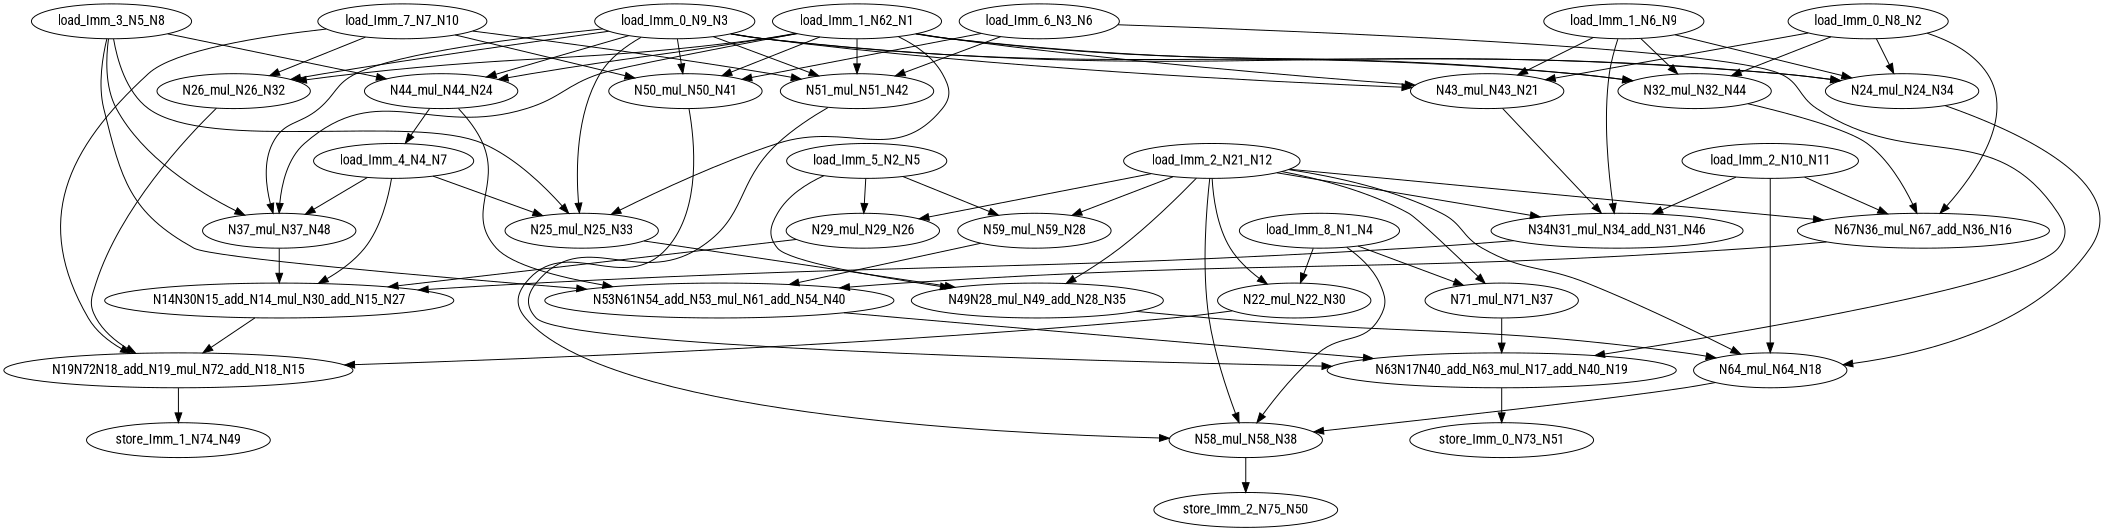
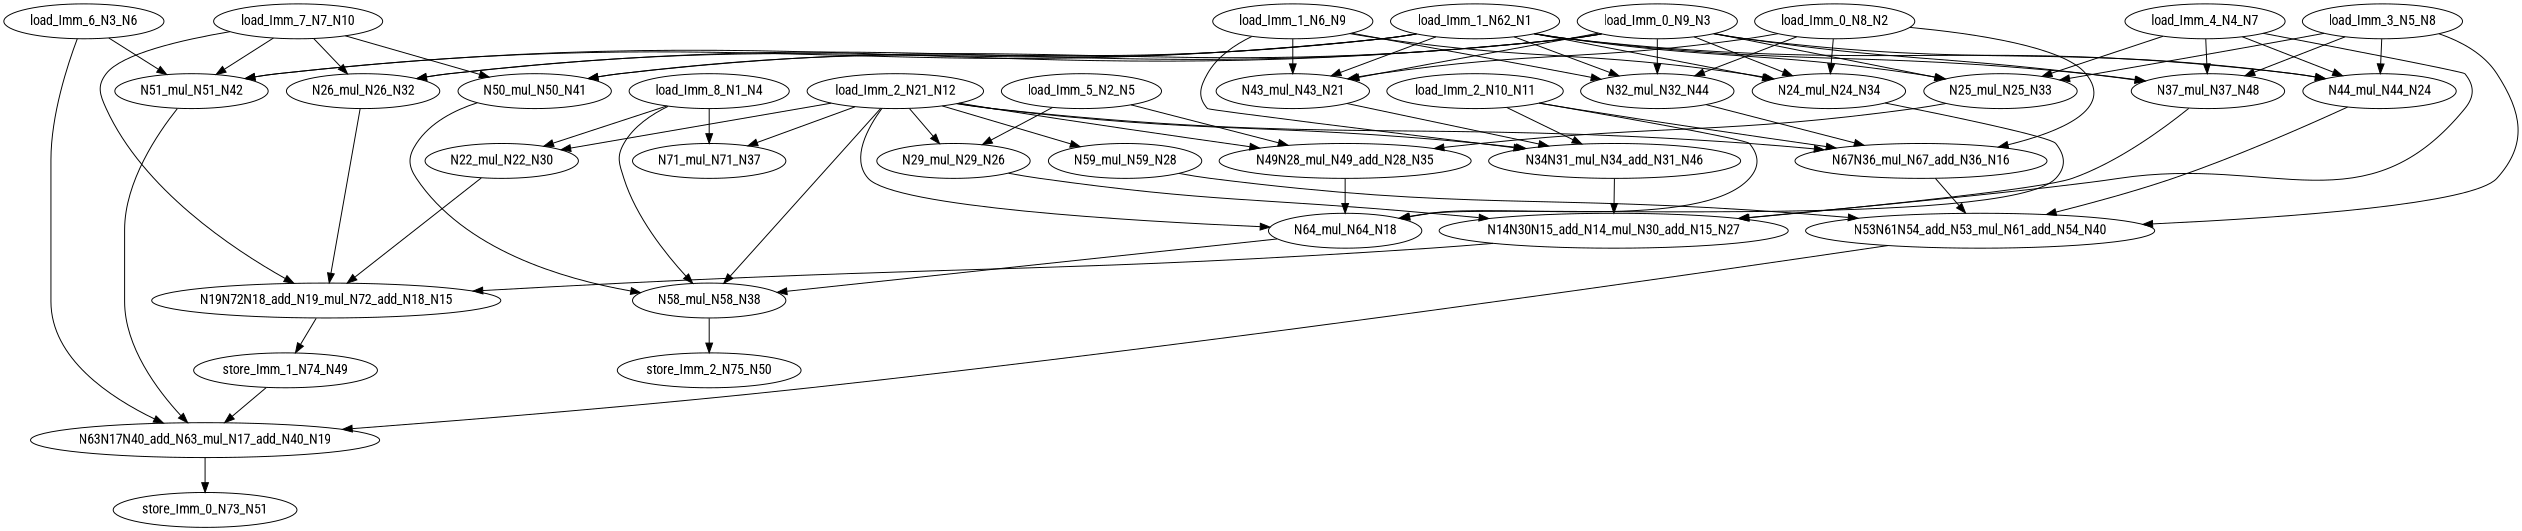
edge "load_Imm_6_N3_N6" -> "N50_mul_N50_N41": removed
edge "N44_mul_N44_N24" -> "load_Imm_4_N4_N7": reversed
edge "load_Imm_5_N2_N5" -> "N59_mul_N59_N28": removed
edge "N71_mul_N71_N37" -> "N63N17N40_add_N63_mul_N17_add_N40_N19": now "store_Imm_1_N74_N49" -> "N63N17N40_add_N63_mul_N17_add_N40_N19"
